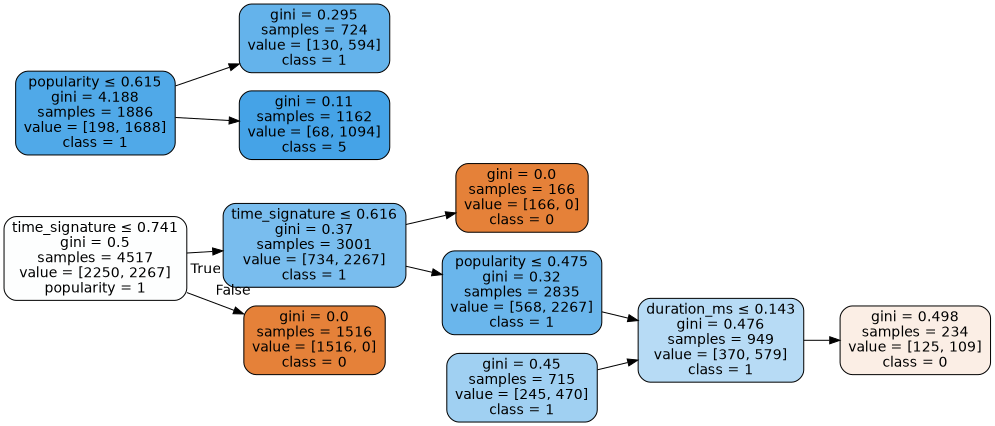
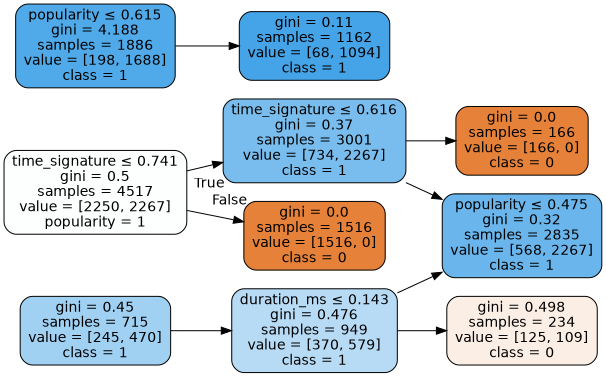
node "gini = 0.295": removed
node "gini = 0.11": text "class = 5" -> "class = 1"
edge "popularity ≤ 0.475" -> "duration_ms ≤ 0.143": reversed
